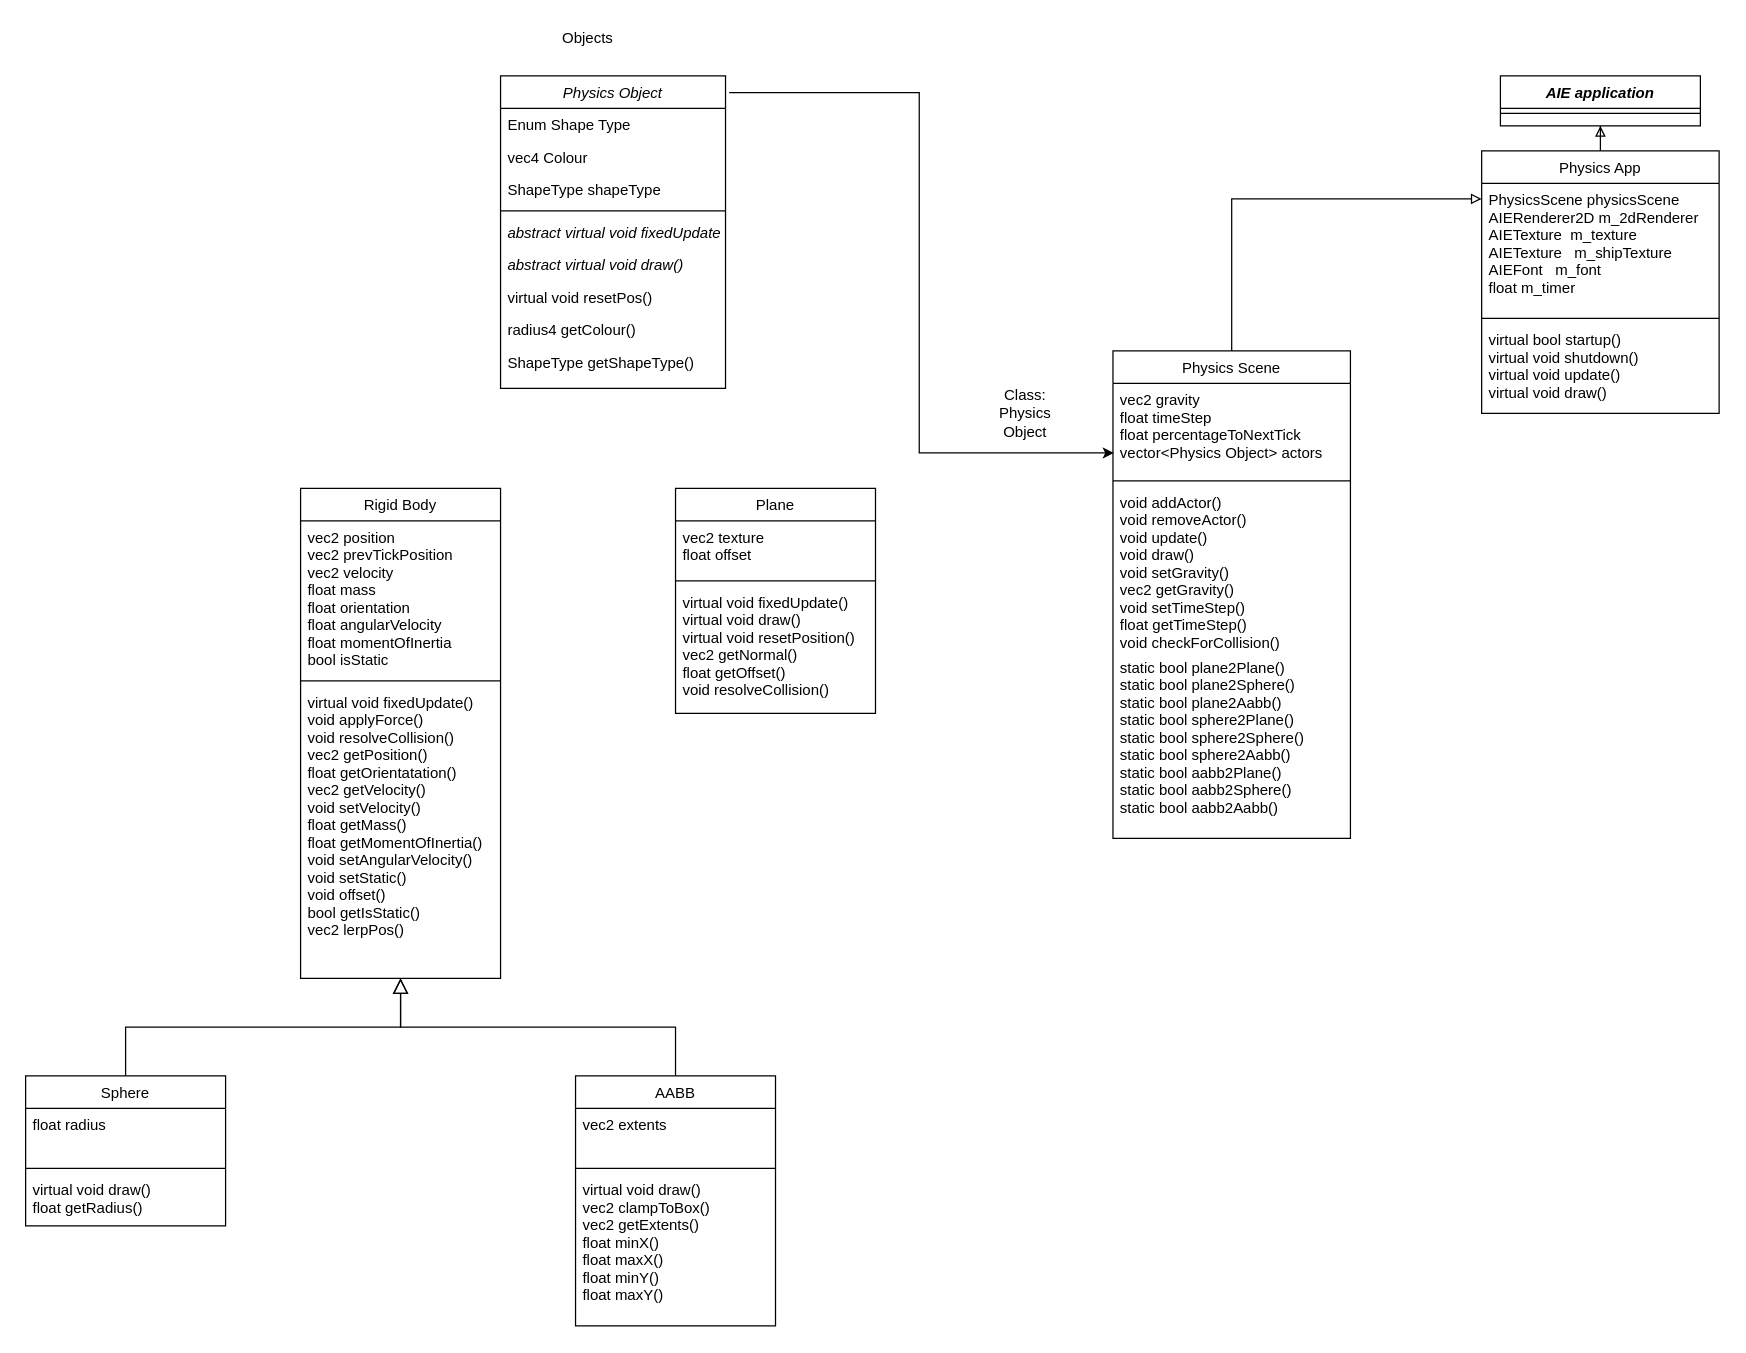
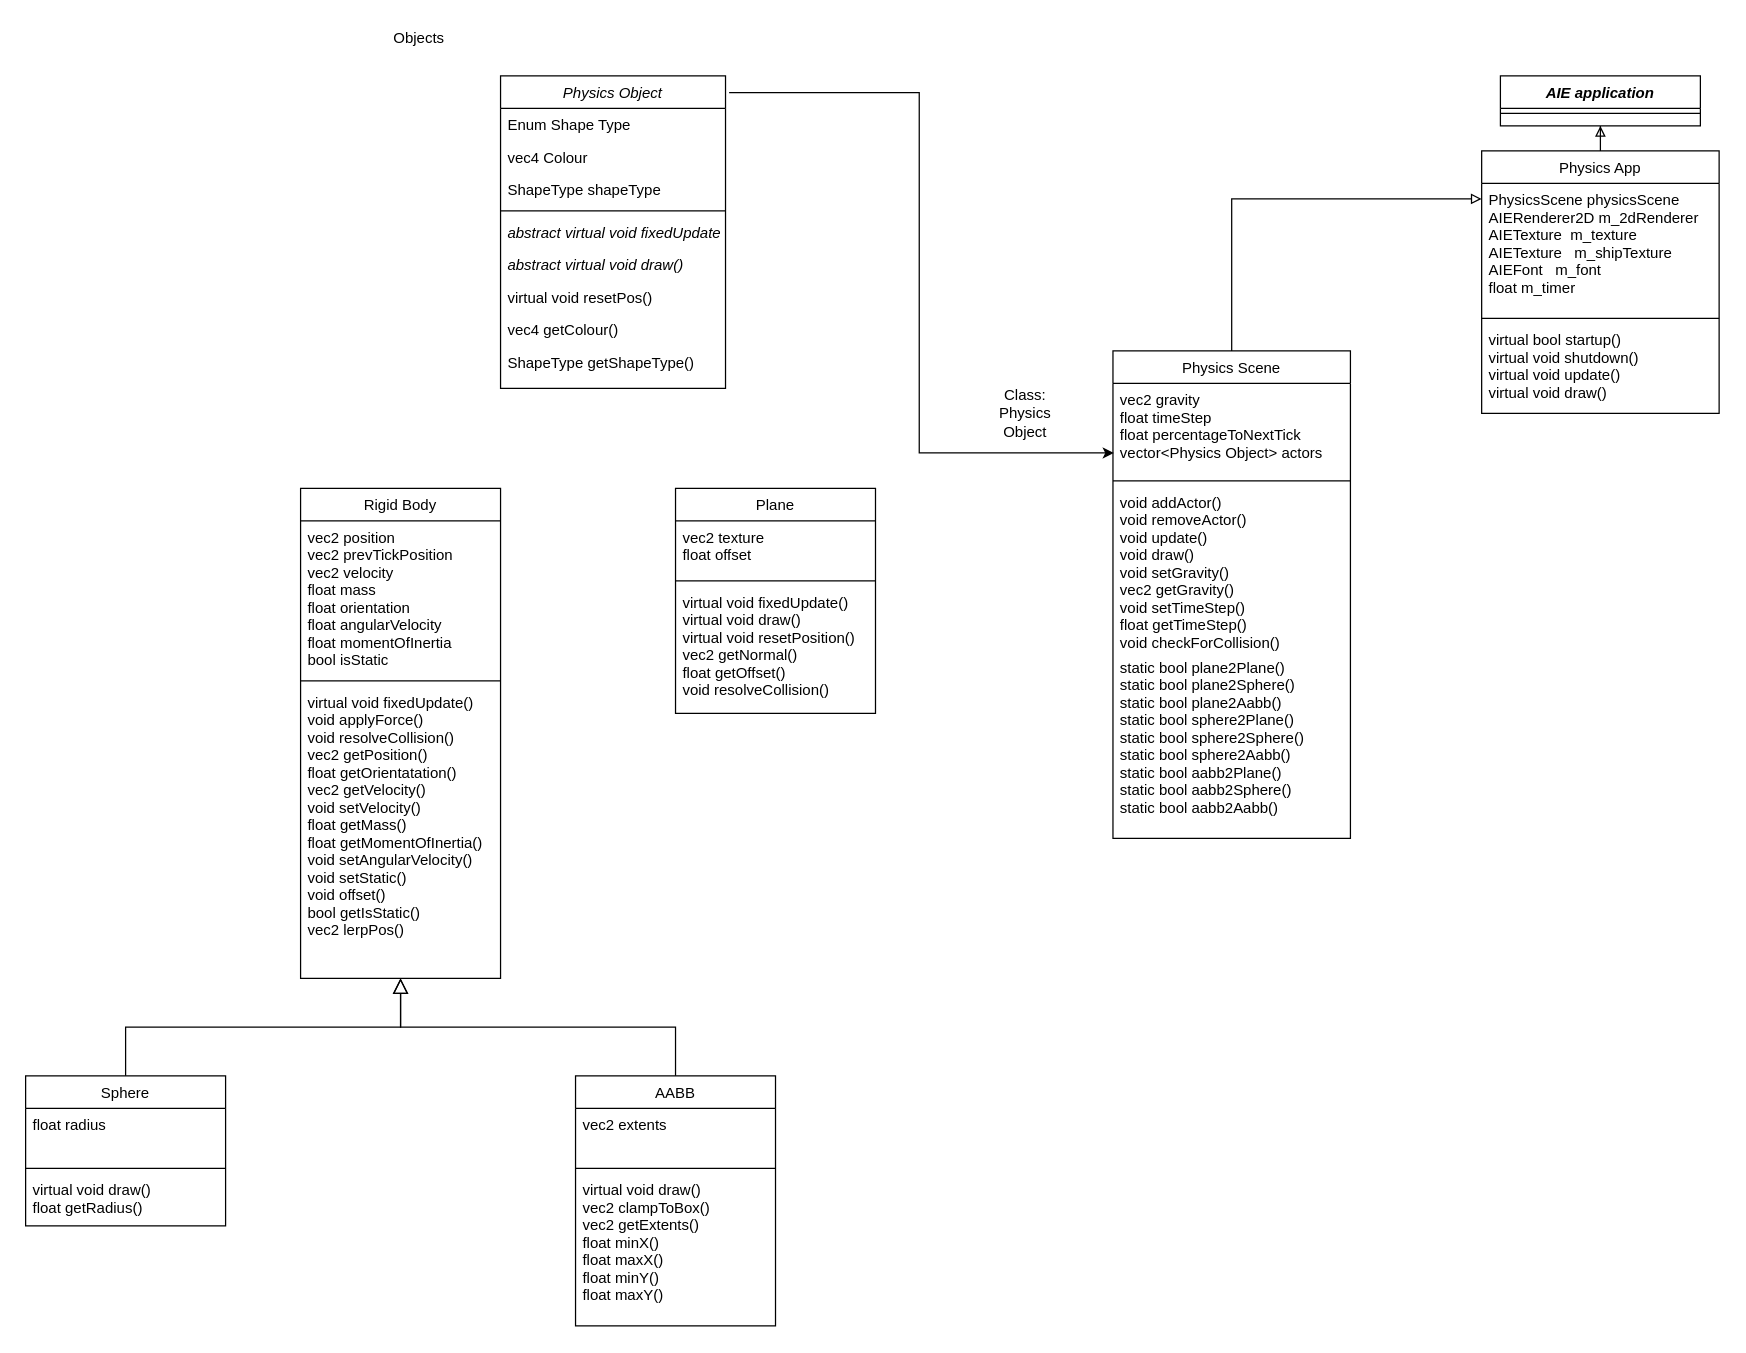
node "Objects": moved (588, 38) -> (419, 38)
node "radius4 getColour()": label "radius4 getColour()" -> "vec4 getColour()"
